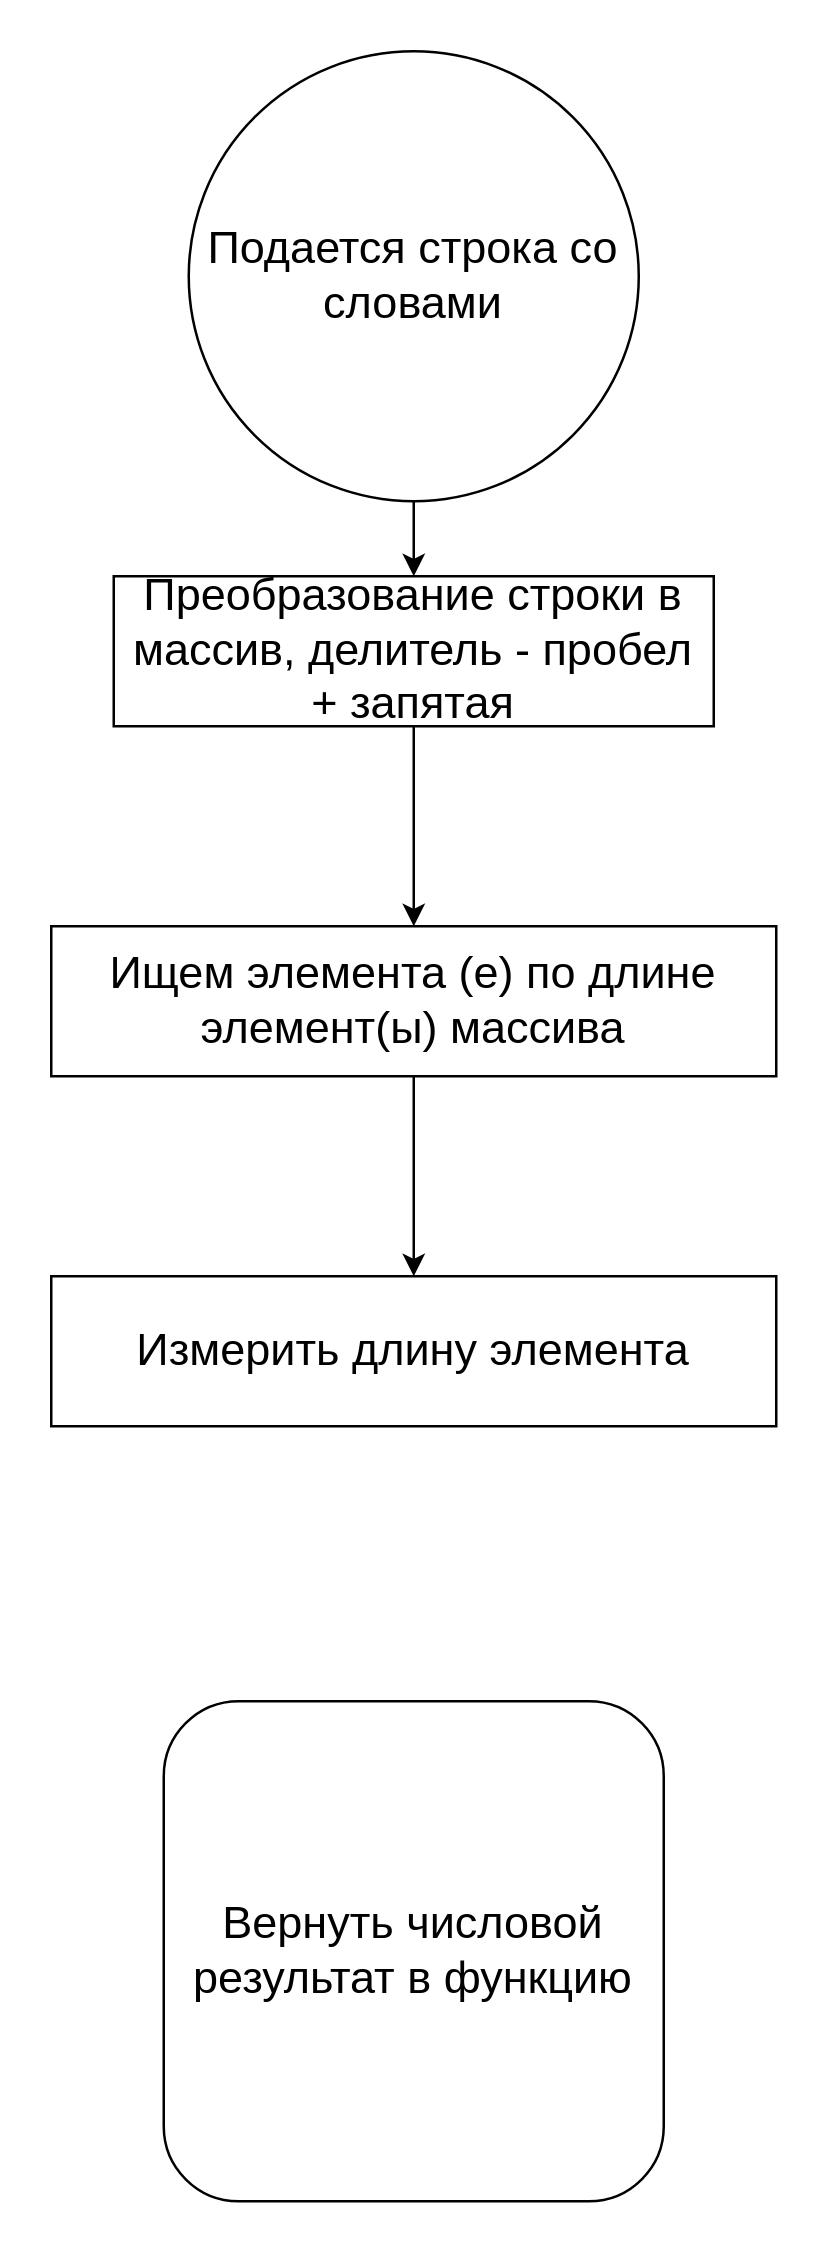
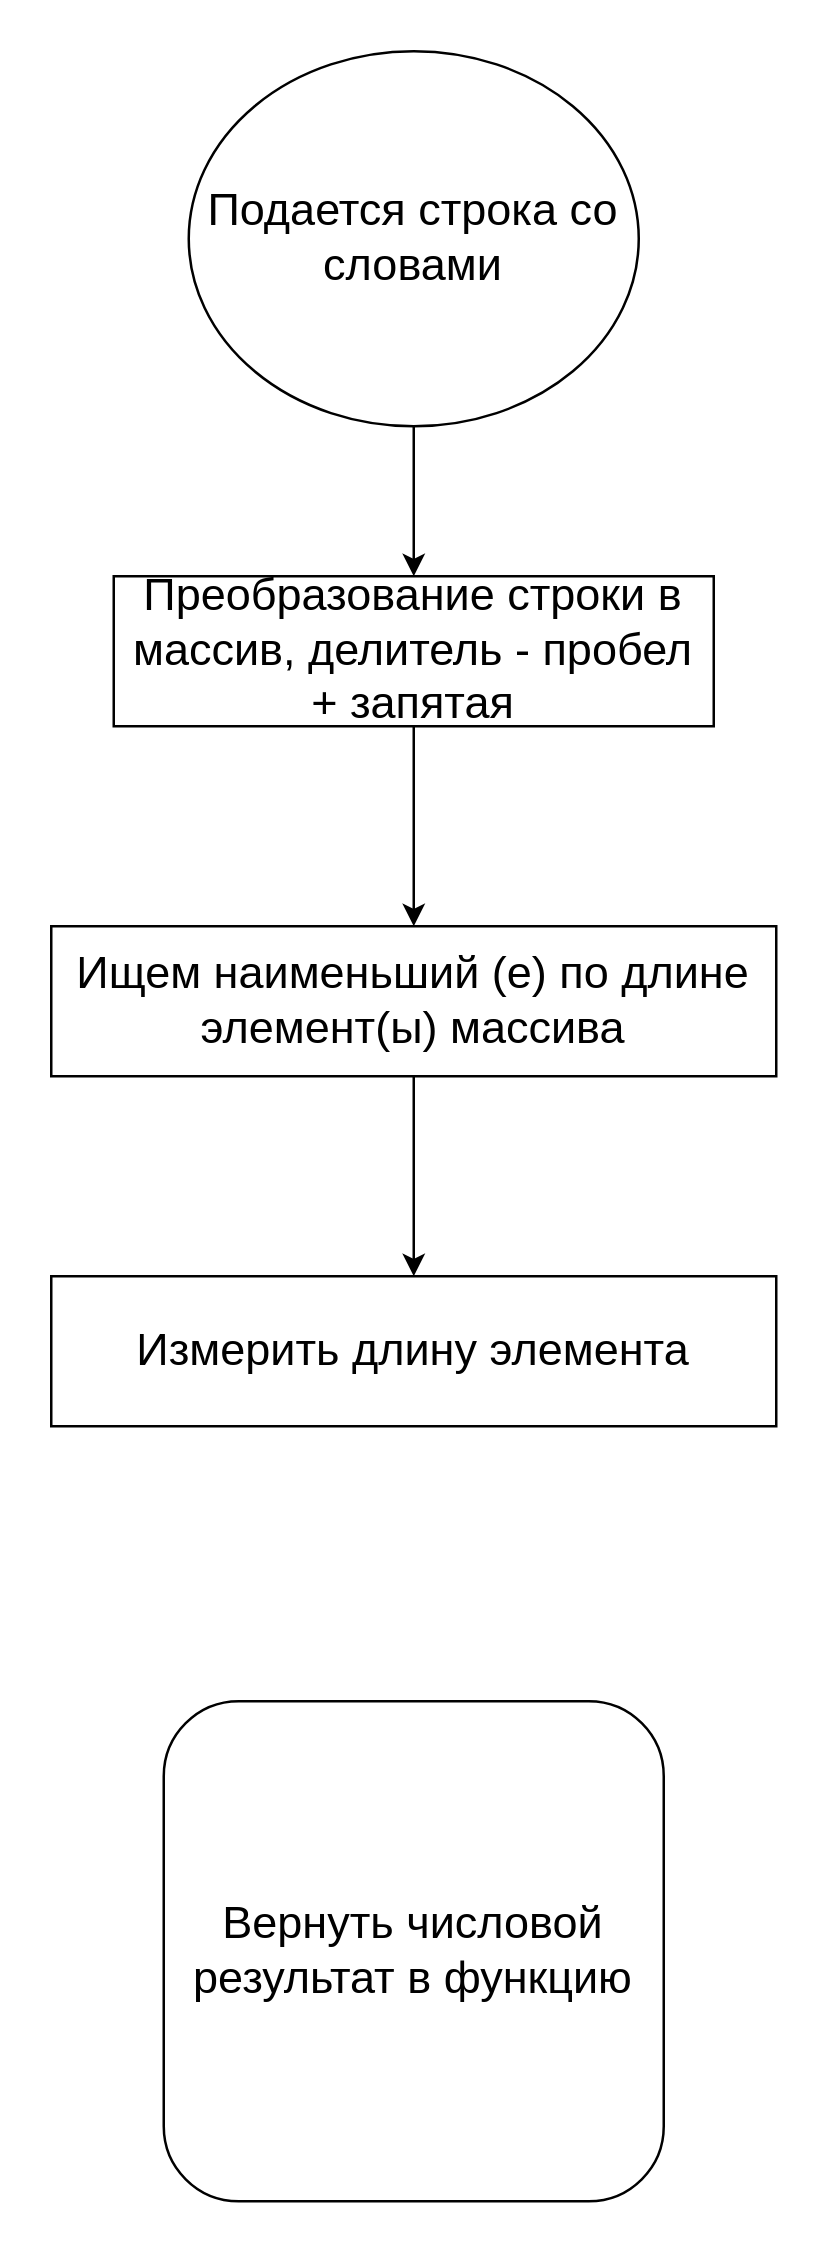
node "Подается строка со словами": size 450x450 -> 450x375
node "Ищем элемента (е) по длине элемент(ы) массива": label "Ищем элемента (е) по длине элемент(ы) массива" -> "Ищем наименьший (е) по длине элемент(ы) массива"
